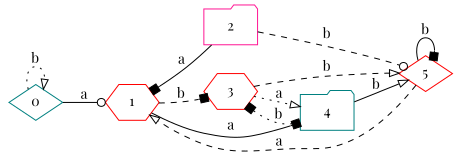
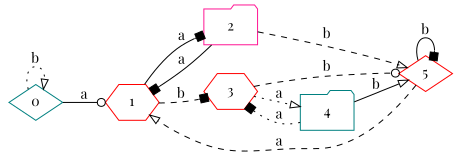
edge "2" -> "5": arrowhead odot -> onormal
edge "3" -> "5": arrowhead onormal -> odot
edge "4" -> "3": label "b" -> "a"
edge "1" -> "4": now "1" -> "2"
